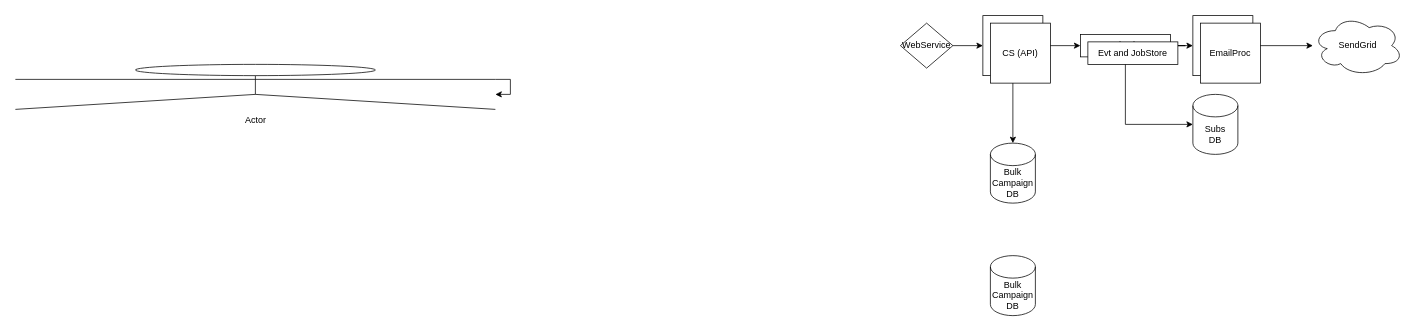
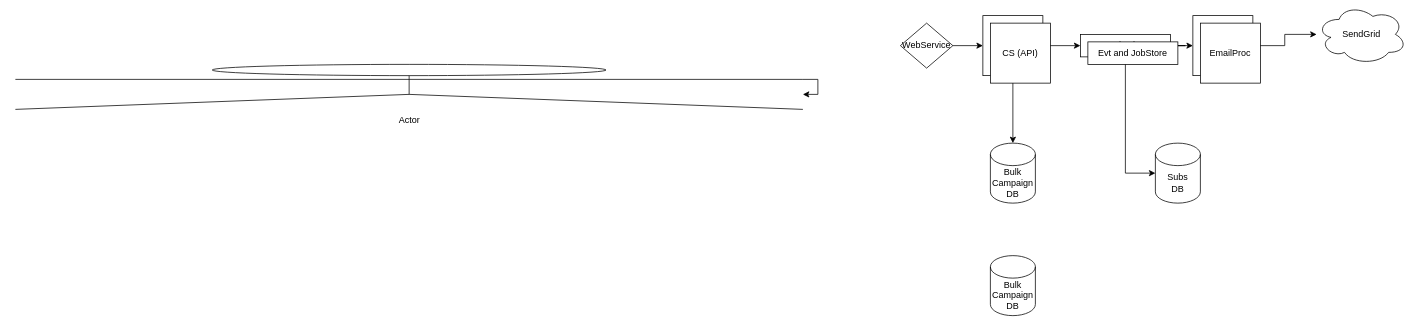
node "SendGrid": moved (1358, 45) -> (1362, 34)
node "Actor": size 480x45 -> 788x45
node "Subs DB": moved (1215, 124) -> (1178, 173)
